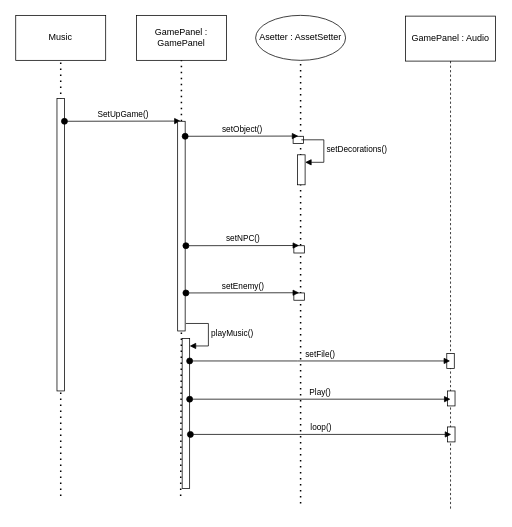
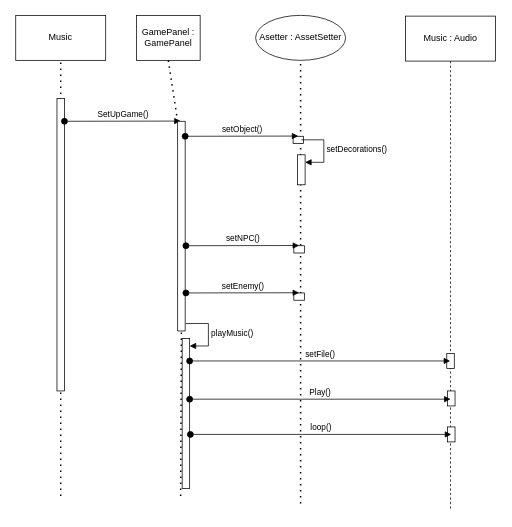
node "GamePanel : GamePanel": size 90x45 -> 64x45
node "GamePanel : Audio": label "GamePanel : Audio" -> "Music : Audio"
